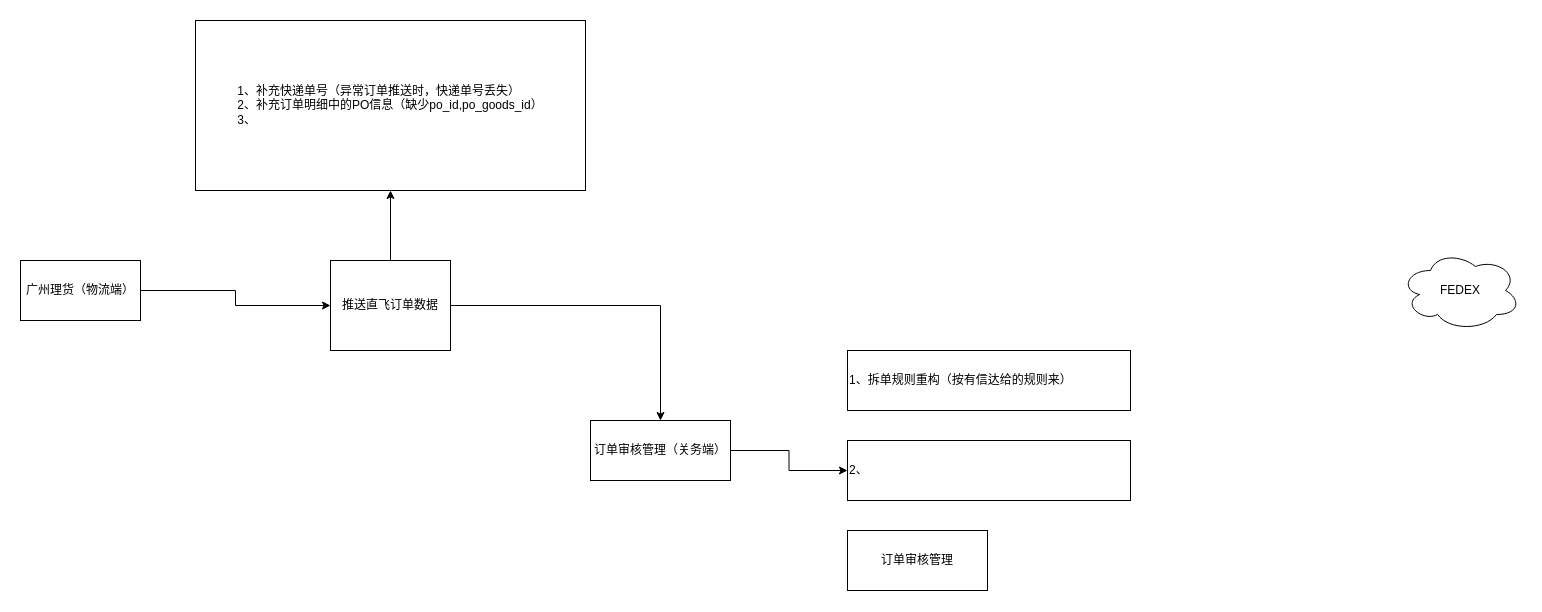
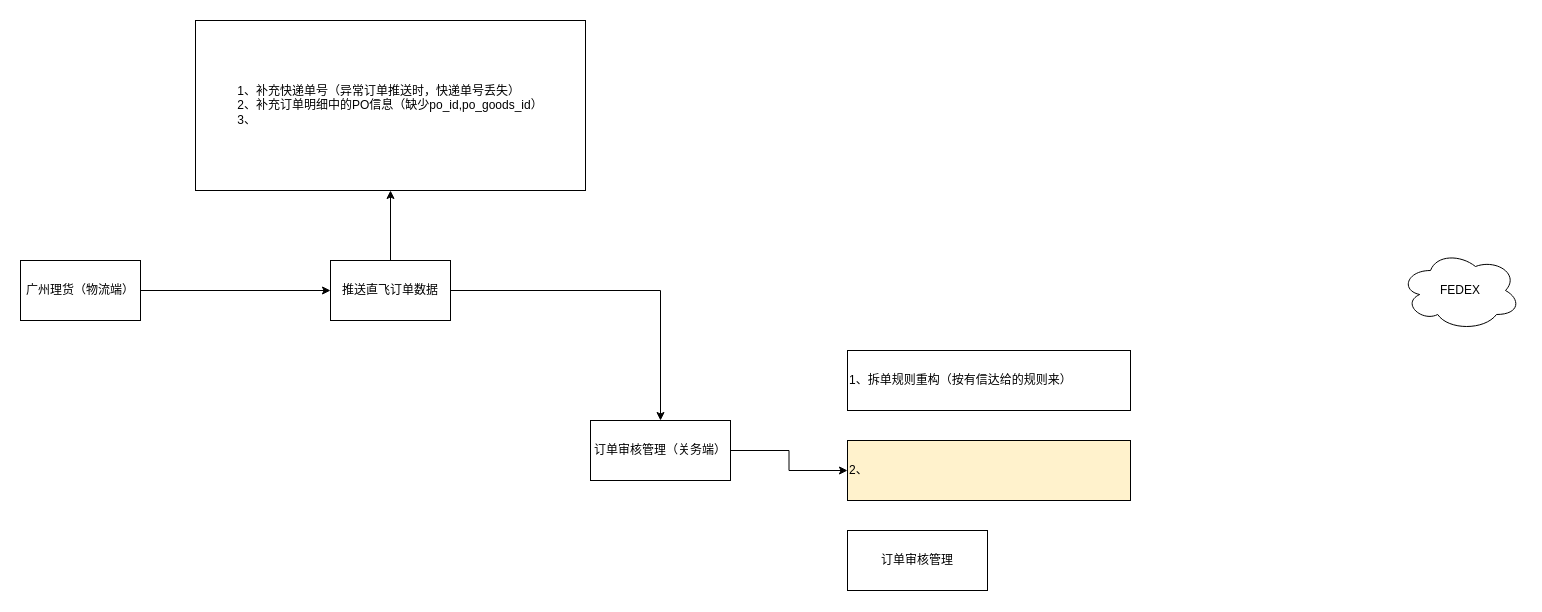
node "推送直飞订单数据": size 120x90 -> 120x60
node "2、": fillcolor #ffffff -> #fff2cc
